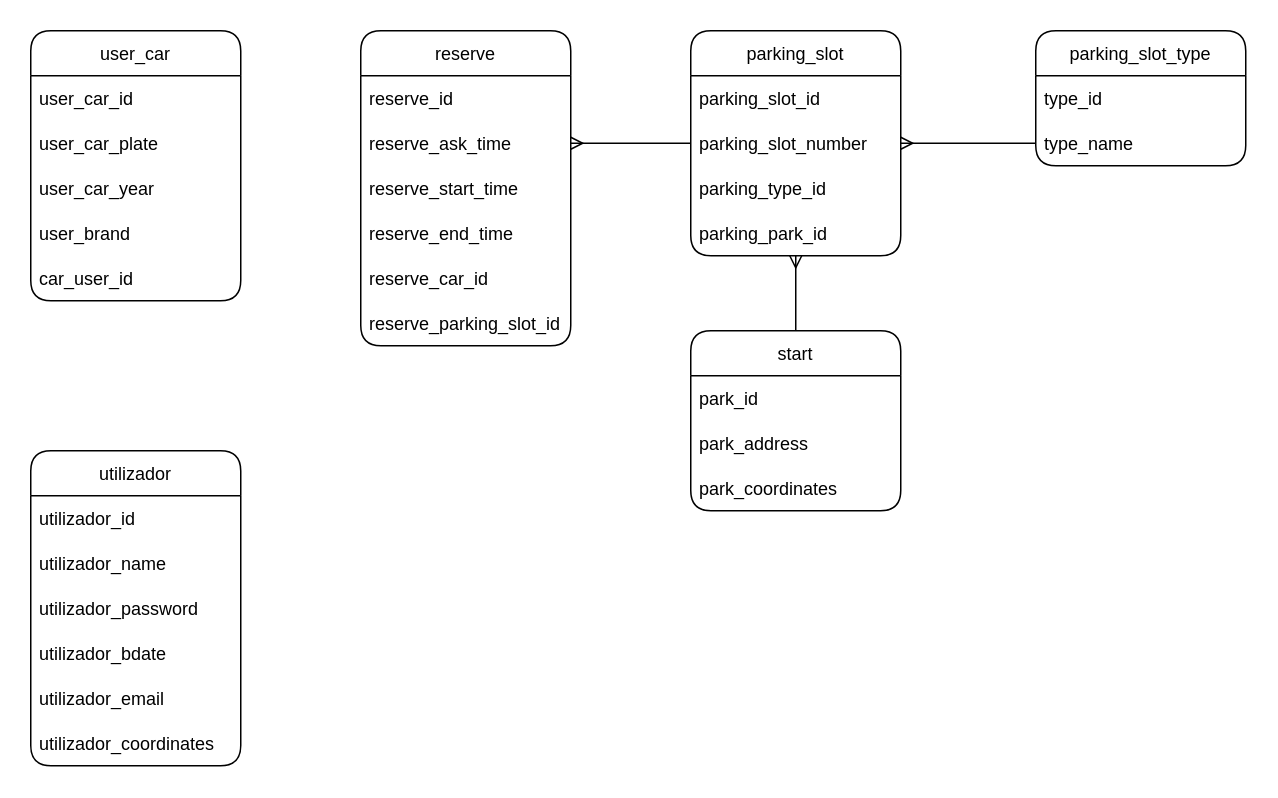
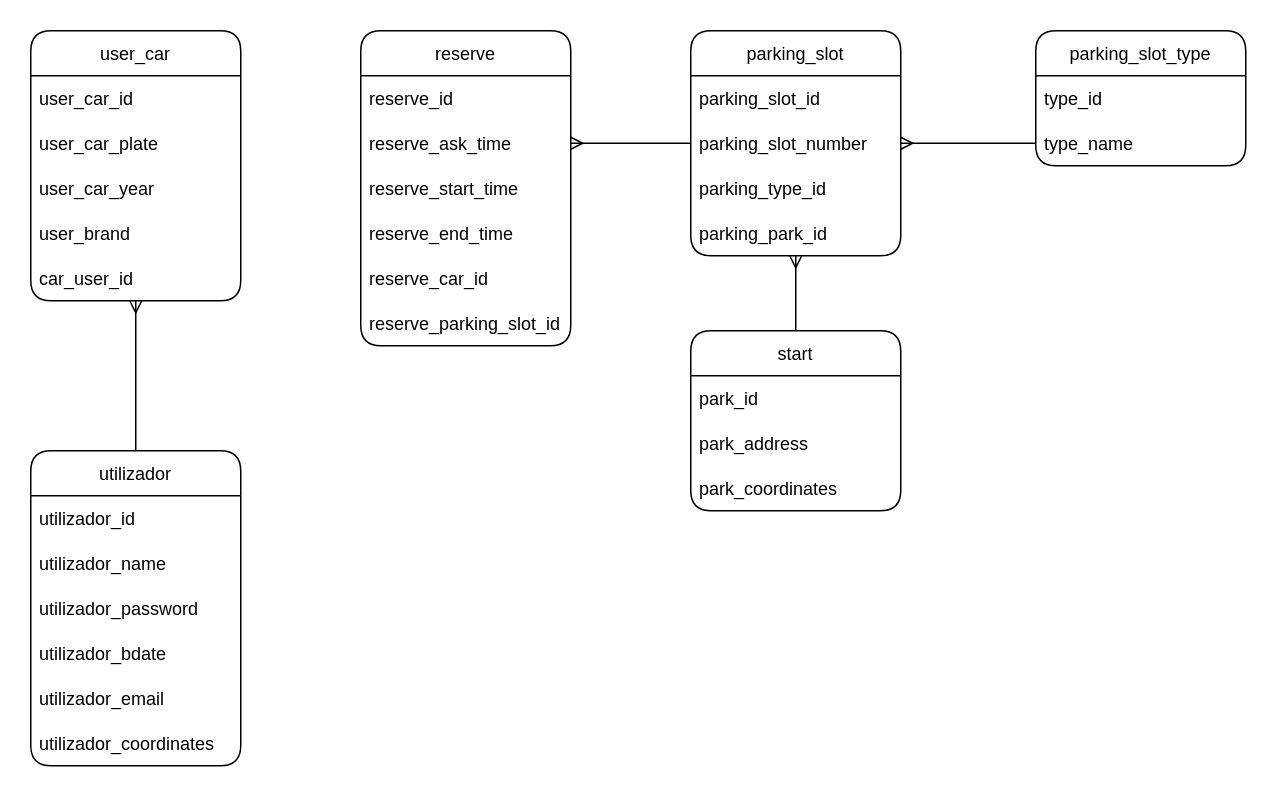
edge "utilizador" -> "car_user_id": added
